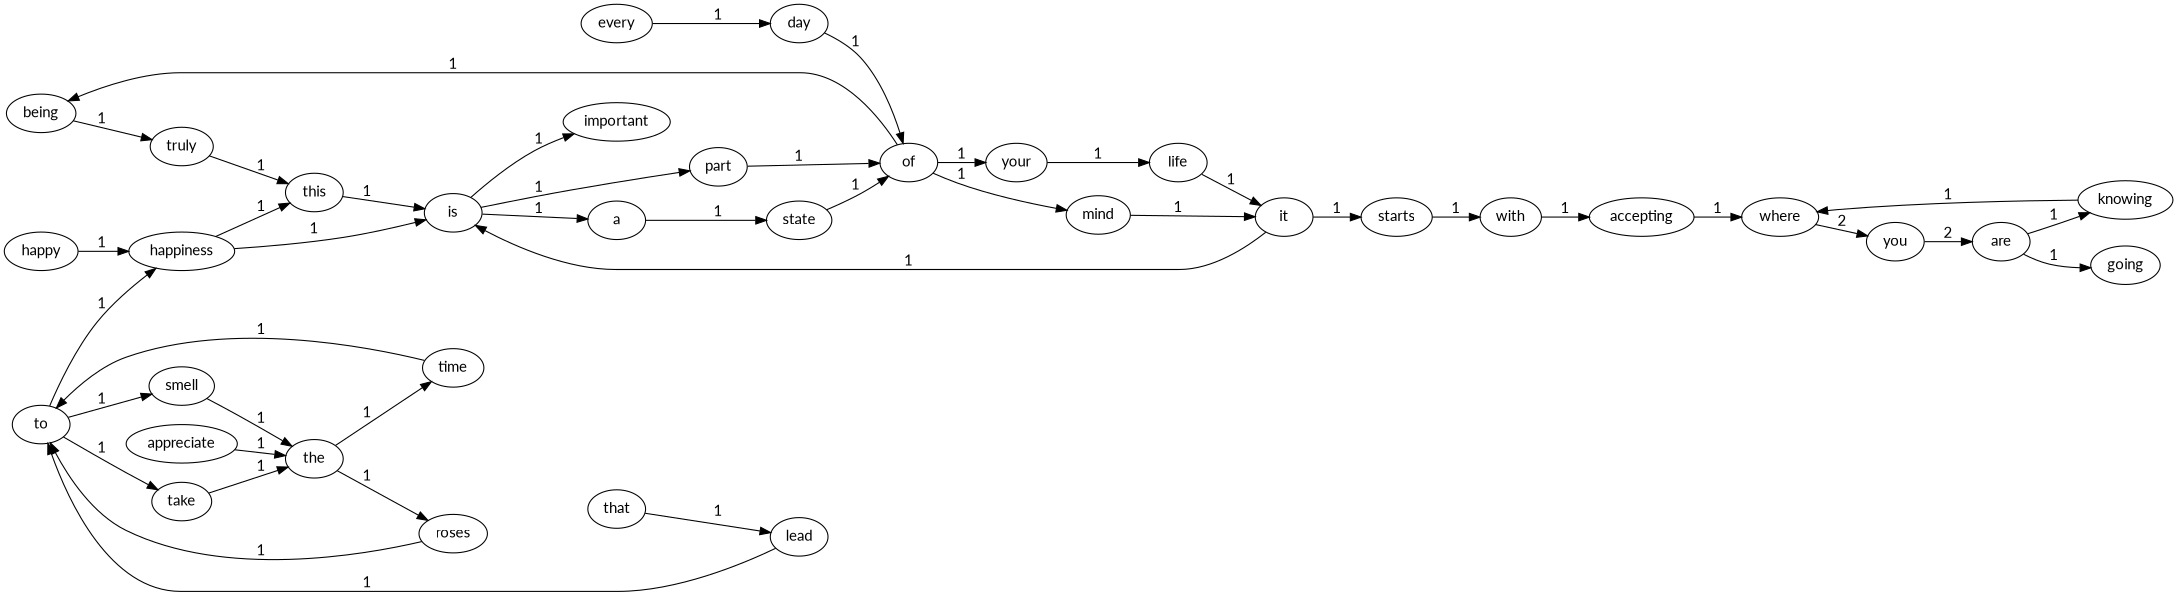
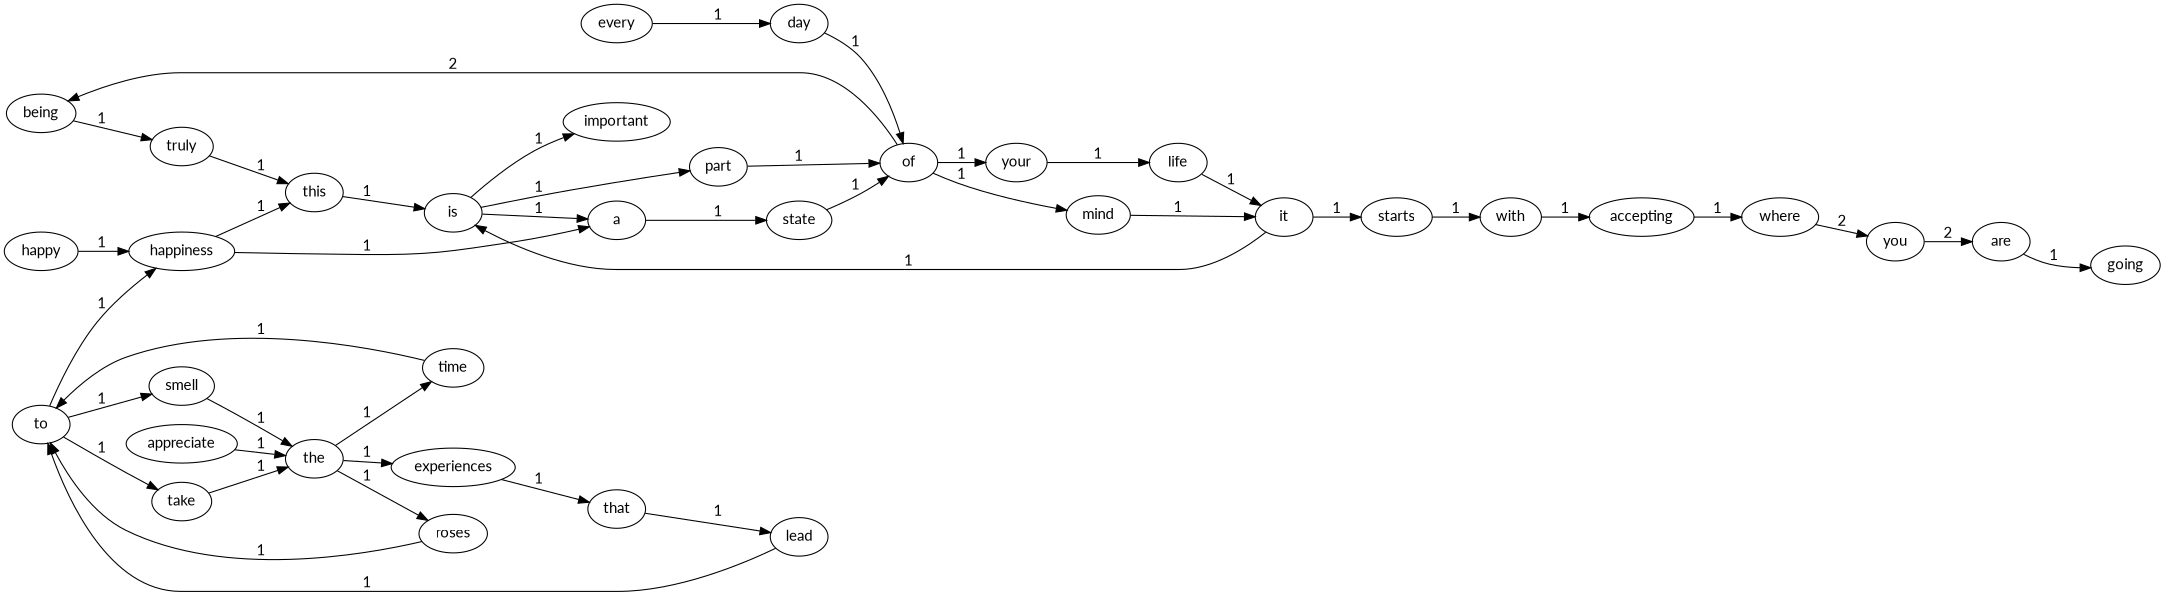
edge "of" -> "being": label "1" -> "2"
node "knowing": removed
edge "happiness" -> "is": now "happiness" -> "a"
node "experiences": added
